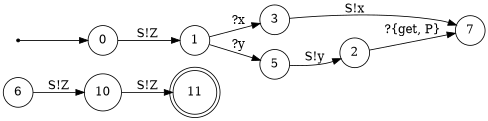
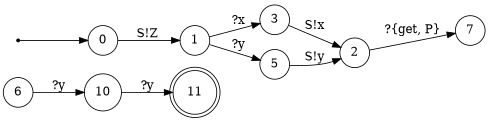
edge "3" -> "7": now "3" -> "2"
edge "6" -> "10": label "S!Z" -> "?y"
edge "10" -> "11": label "S!Z" -> "?y"
